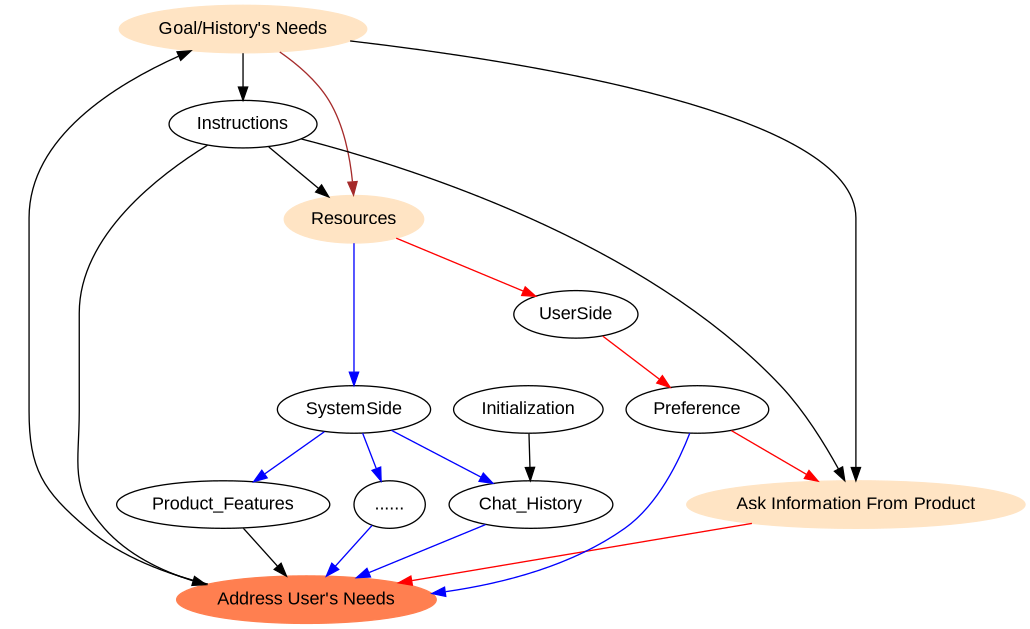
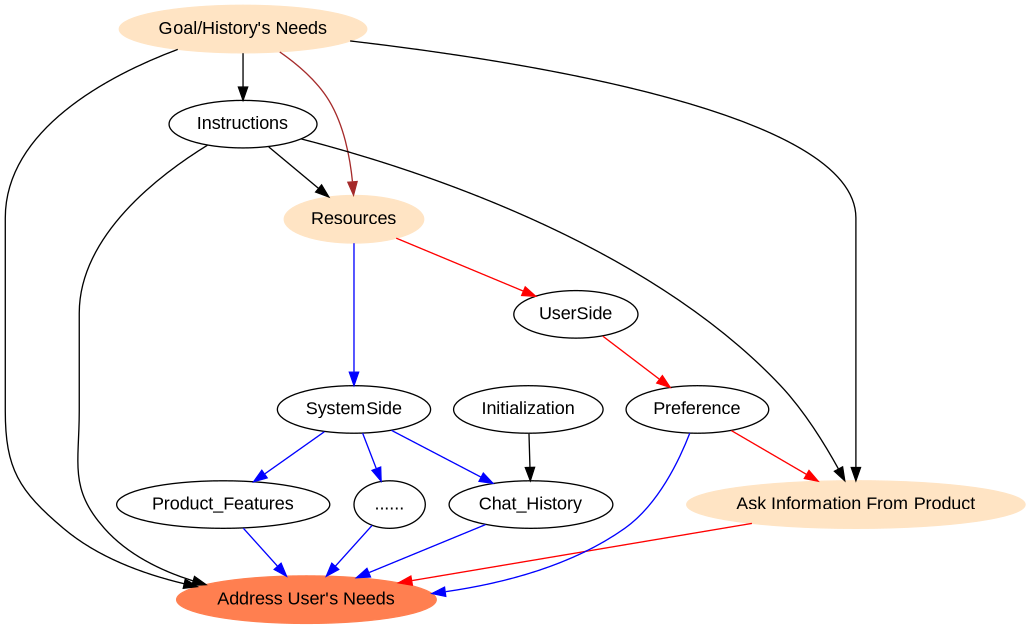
edge "Address User's Needs" -> "Goal/History's Needs": reversed
edge "Product_Features" -> "Address User's Needs": color black -> blue
